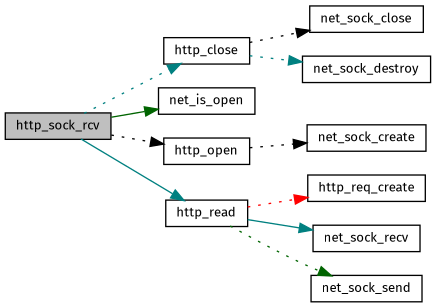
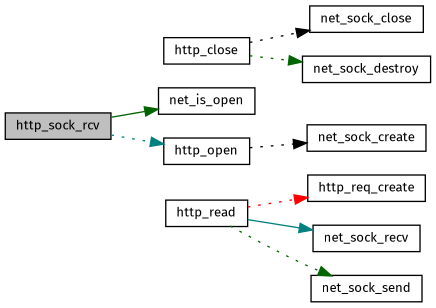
edge "http_close" -> "net_sock_destroy": color teal -> darkgreen
edge "http_sock_rcv" -> "http_close": removed
edge "http_sock_rcv" -> "http_open": color black -> teal
edge "http_sock_rcv" -> "http_read": removed
